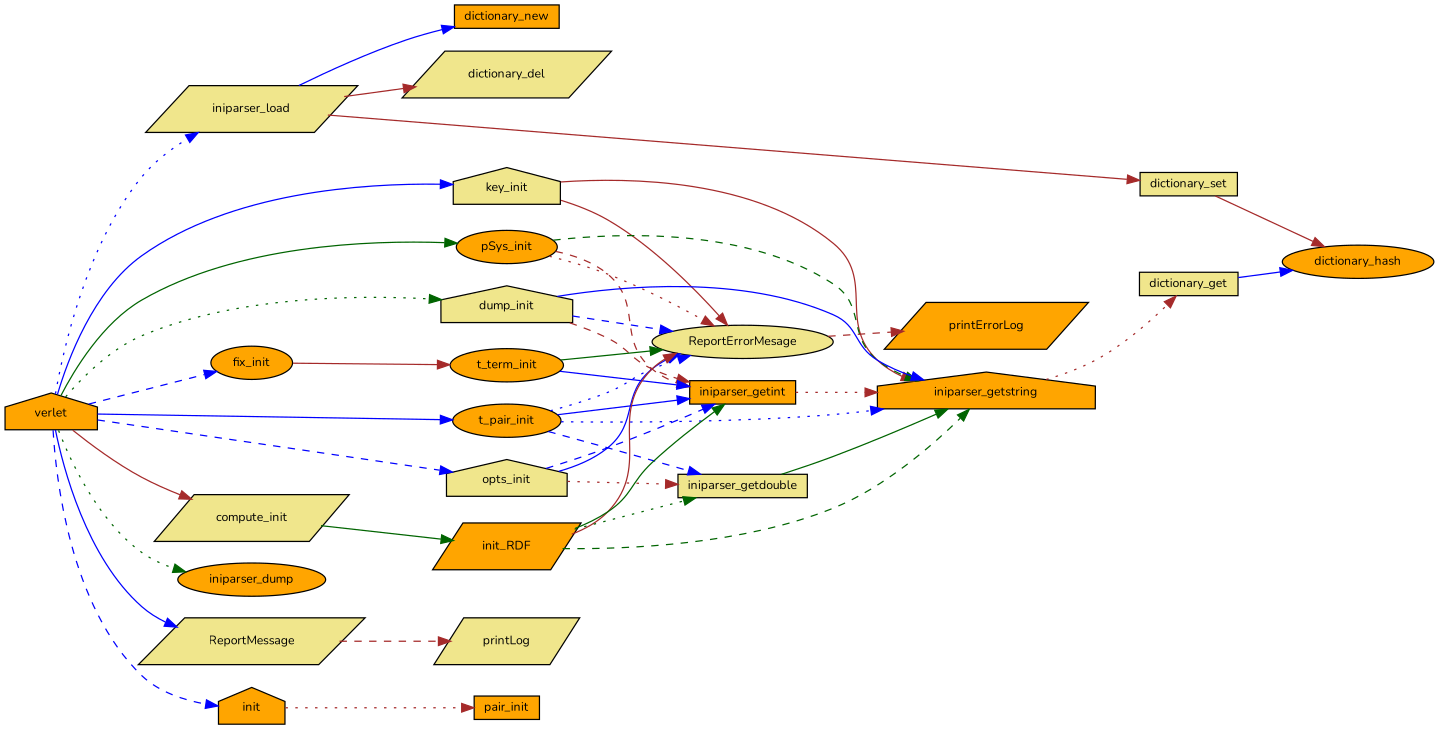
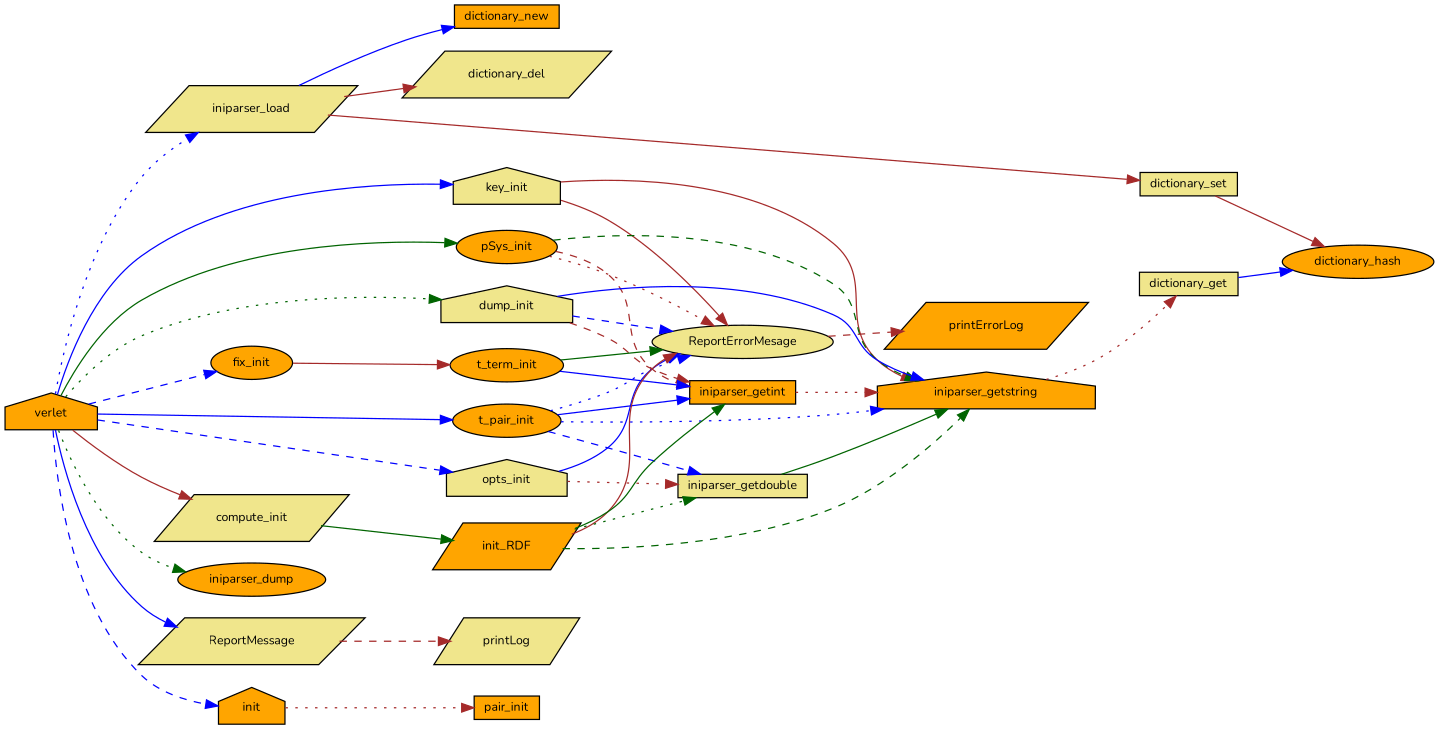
edge "opts_init" -> "iniparser_getint": removed
